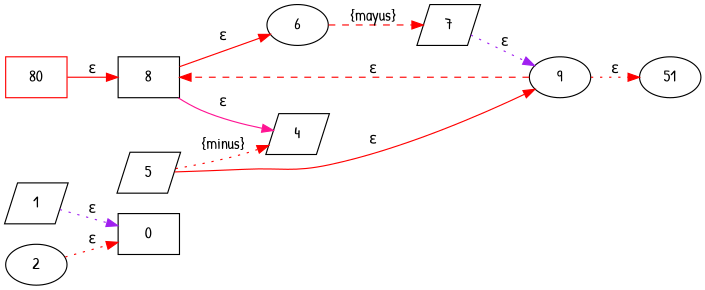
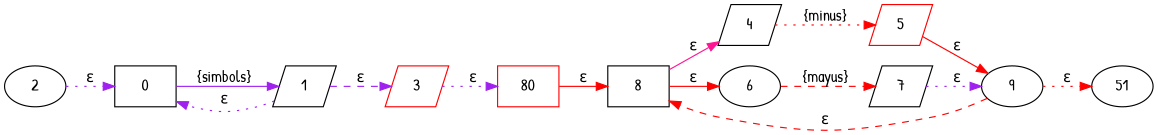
edge "0" -> "1": added, label "{simbols}"
node "3": added
edge "5" -> "4": reversed
node "5": color black -> red
edge "2" -> "0": color red -> purple
